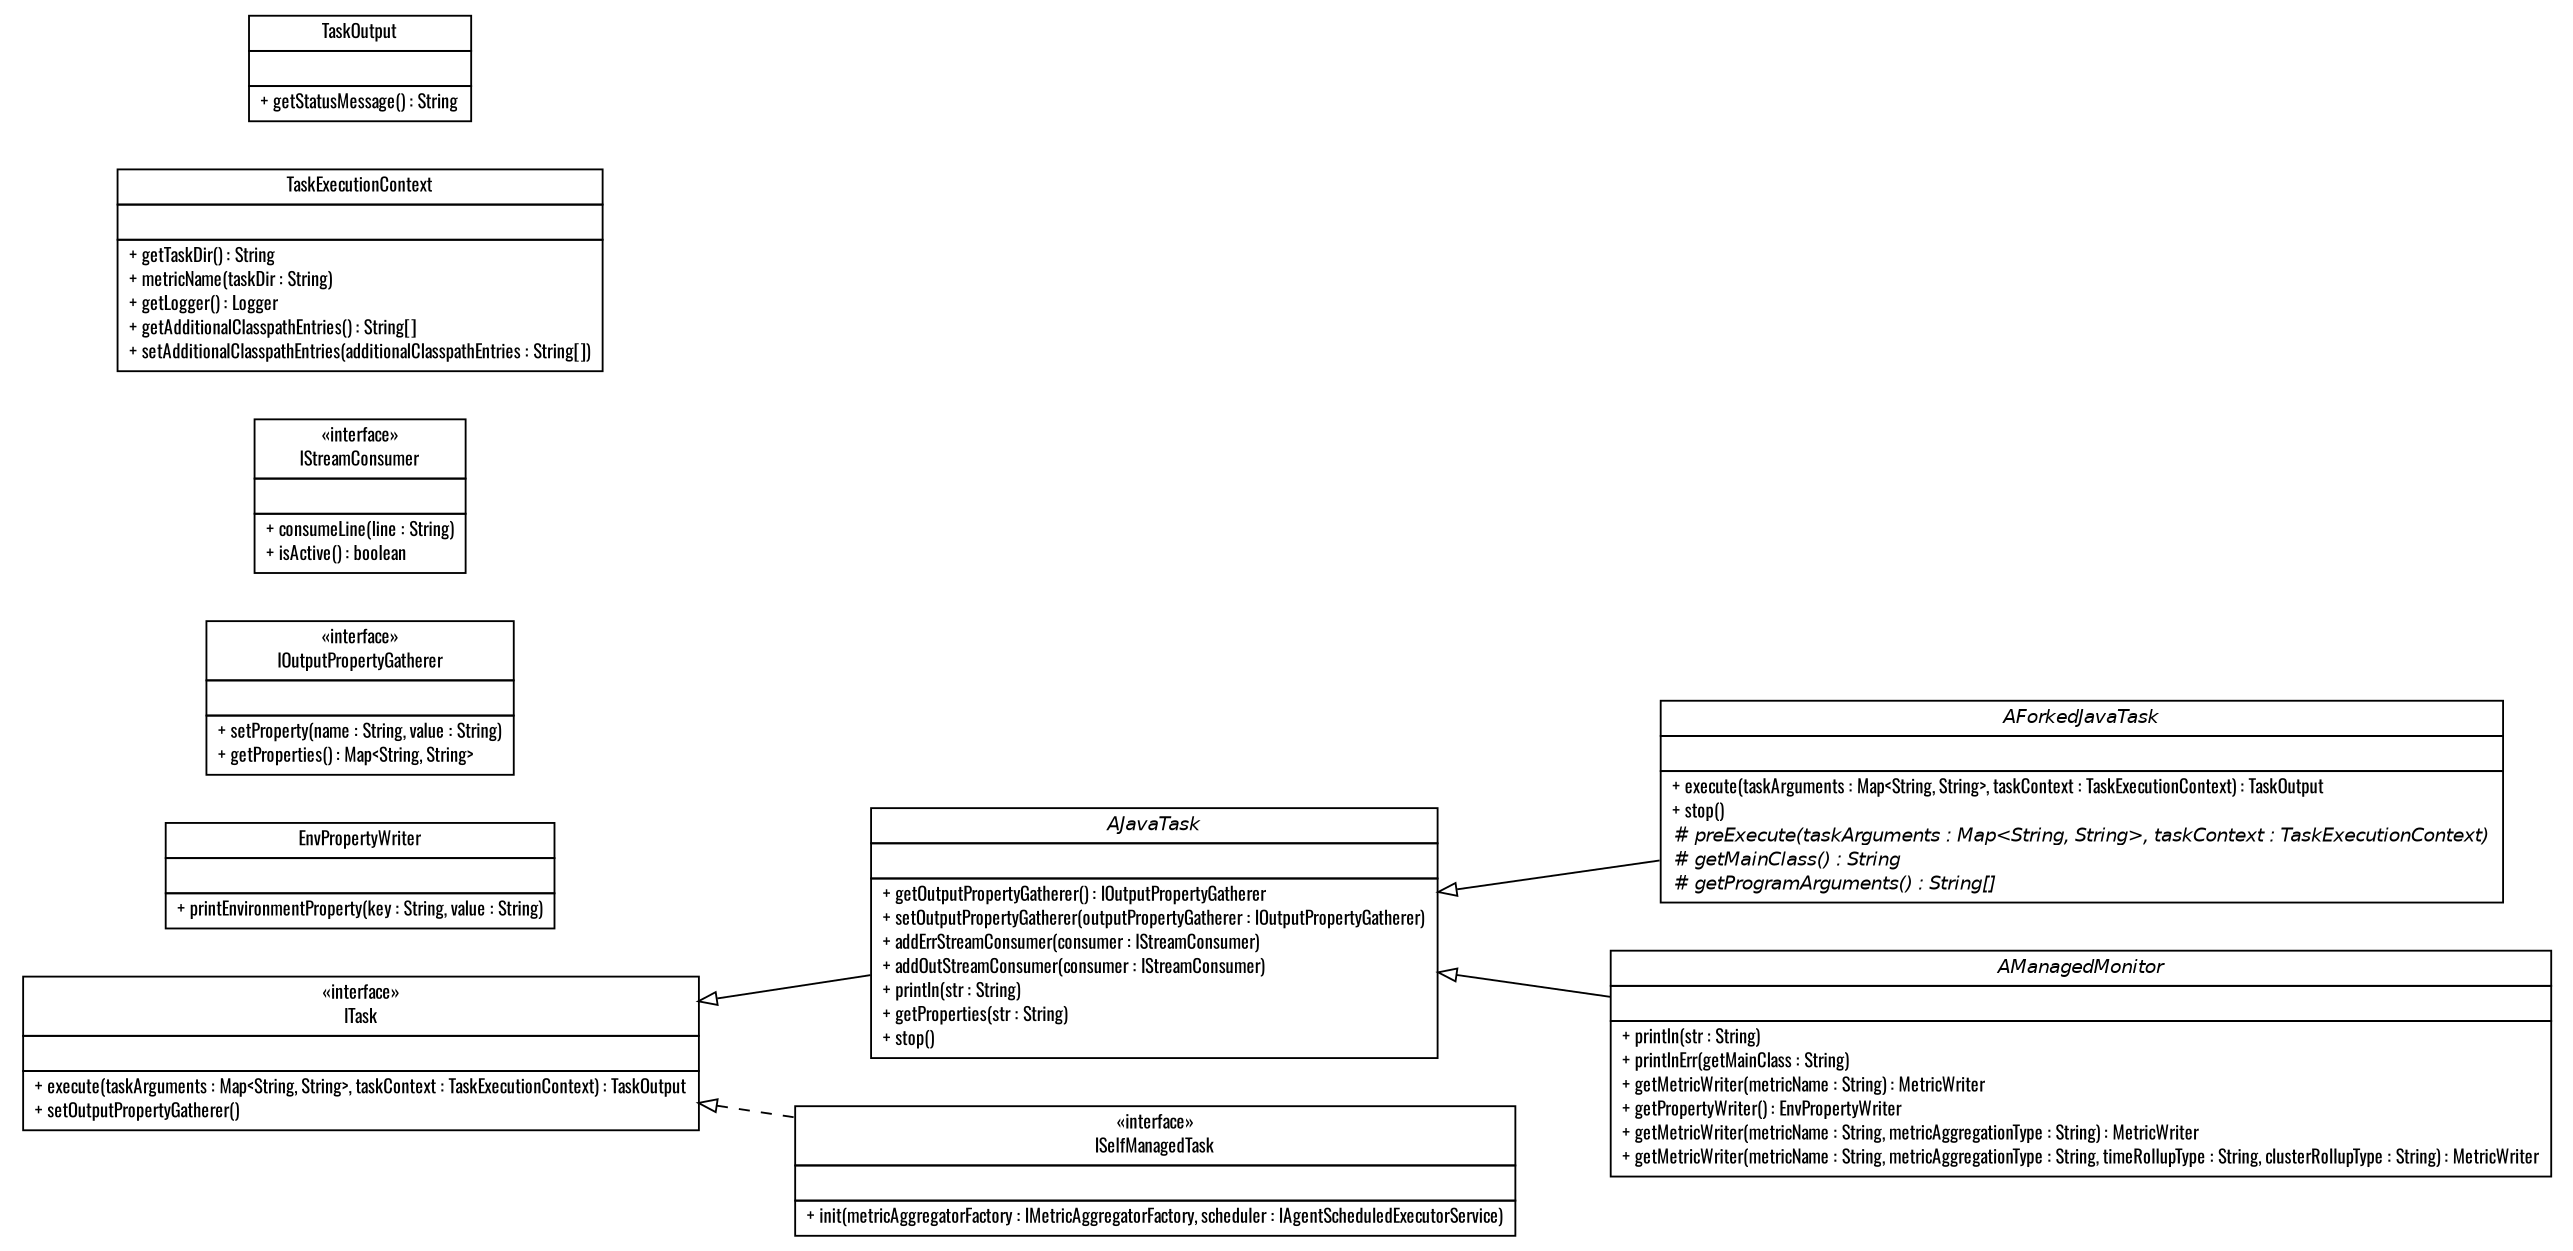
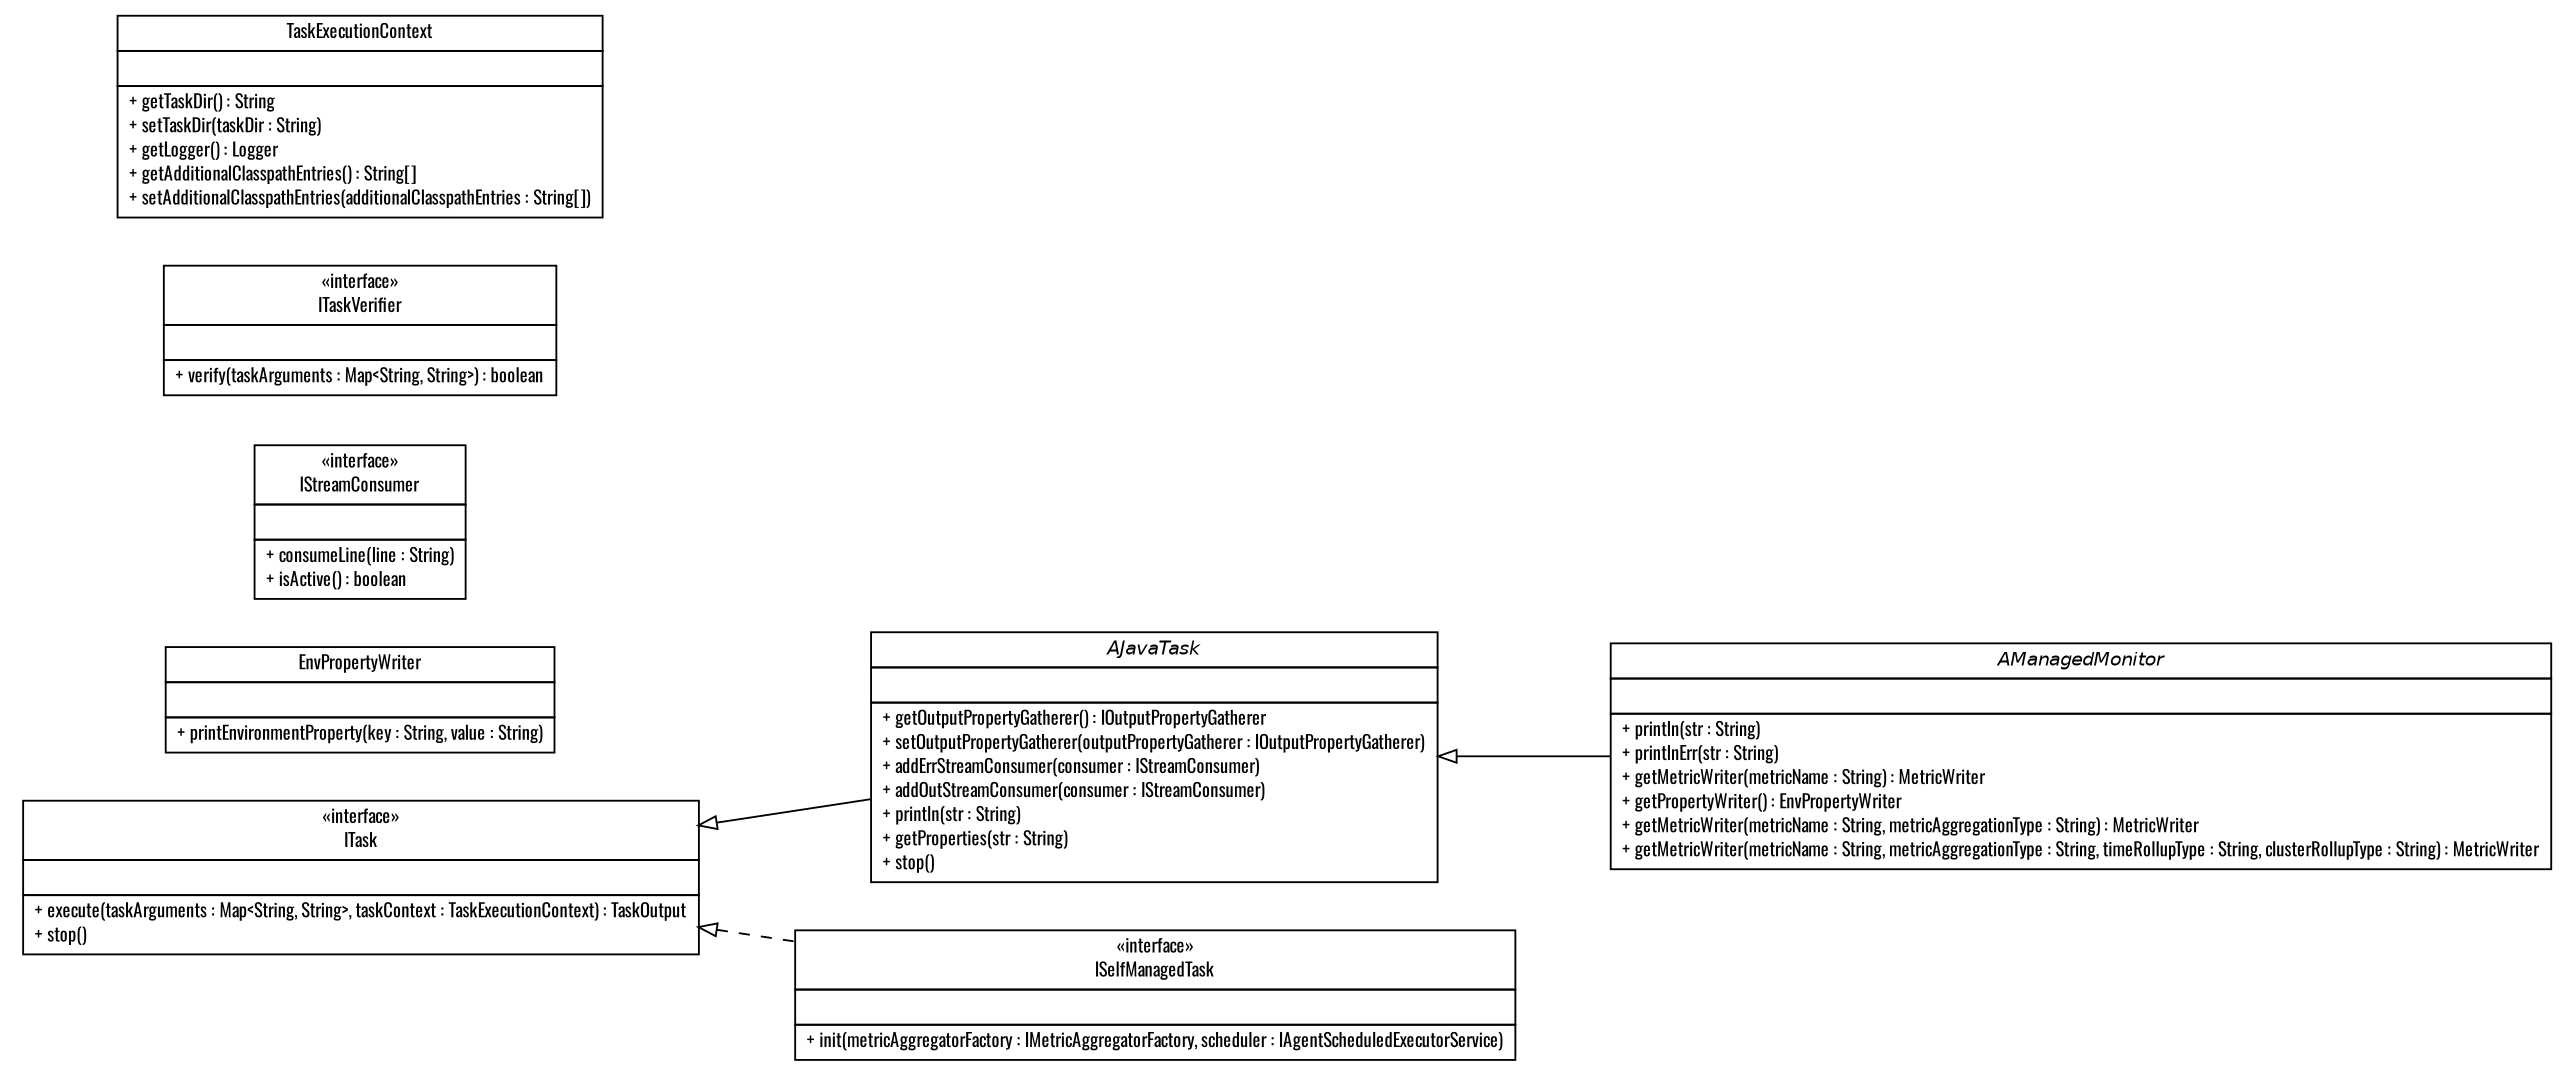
node "TaskOutput": removed
node "TaskExecutionContext": text "+ metricName(taskDir : String)" -> "+ setTaskDir(taskDir : String)"
node "ITaskVerifier": added
node "IOutputPropertyGatherer": removed
node "AForkedJavaTask": removed
node "AManagedMonitor": text "+ printlnErr(getMainClass : String)" -> "+ printlnErr(str : String)"
node "ITask": text "+ setOutputPropertyGatherer()" -> "+ stop()"
